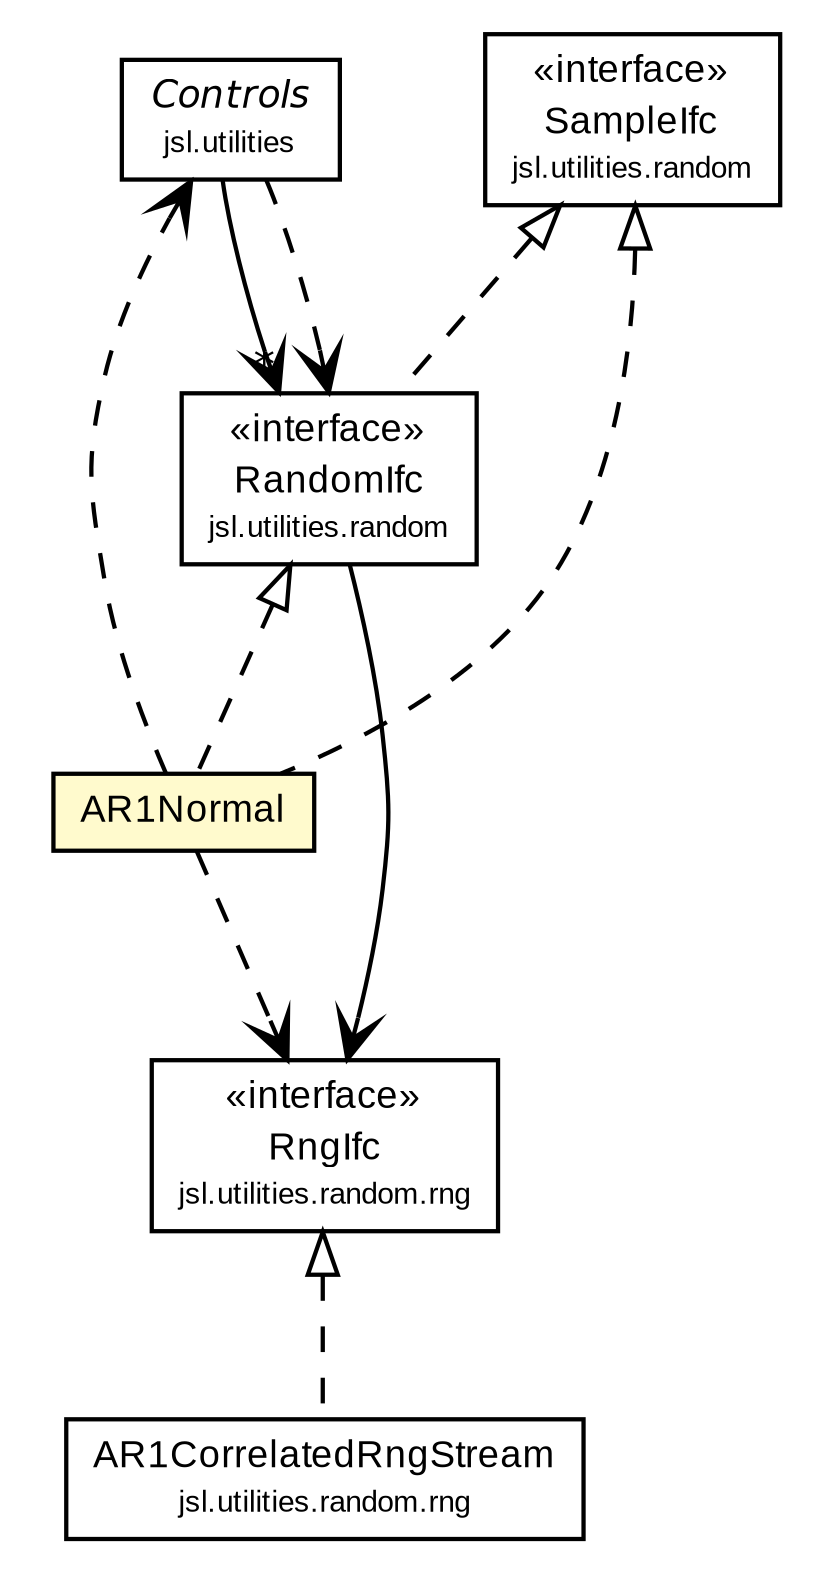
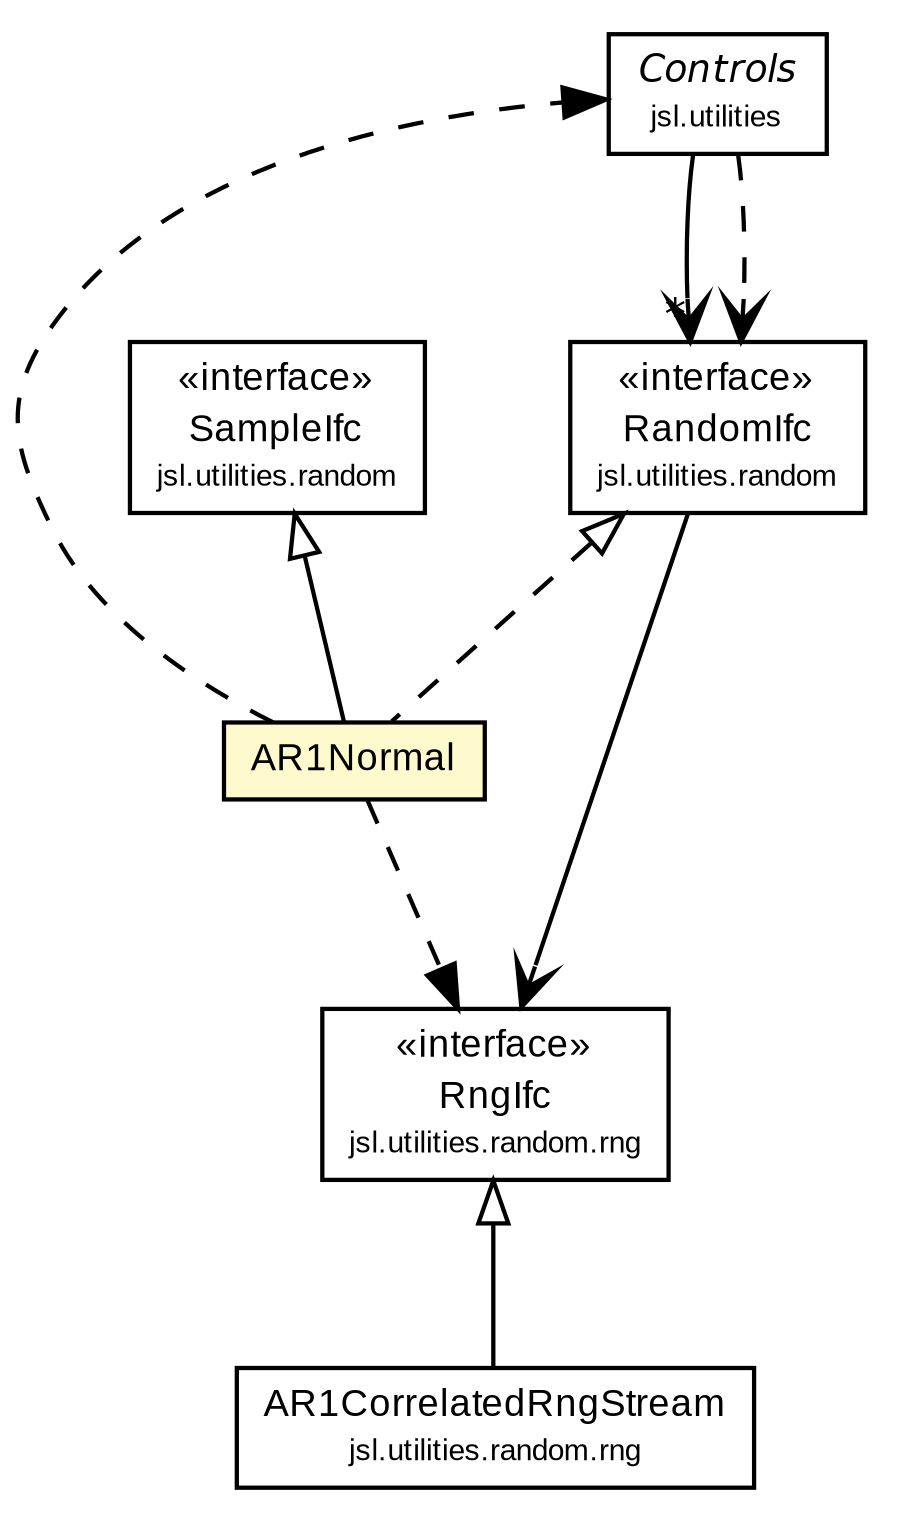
edge "RandomIfc" -> "SampleIfc": removed
edge "AR1Normal" -> "Controls": arrowhead open -> normal
edge "AR1Normal" -> "SampleIfc": style dashed -> solid
edge "AR1Normal" -> "RngIfc": arrowhead open -> normal
edge "AR1CorrelatedRngStream" -> "RngIfc": style dashed -> solid
